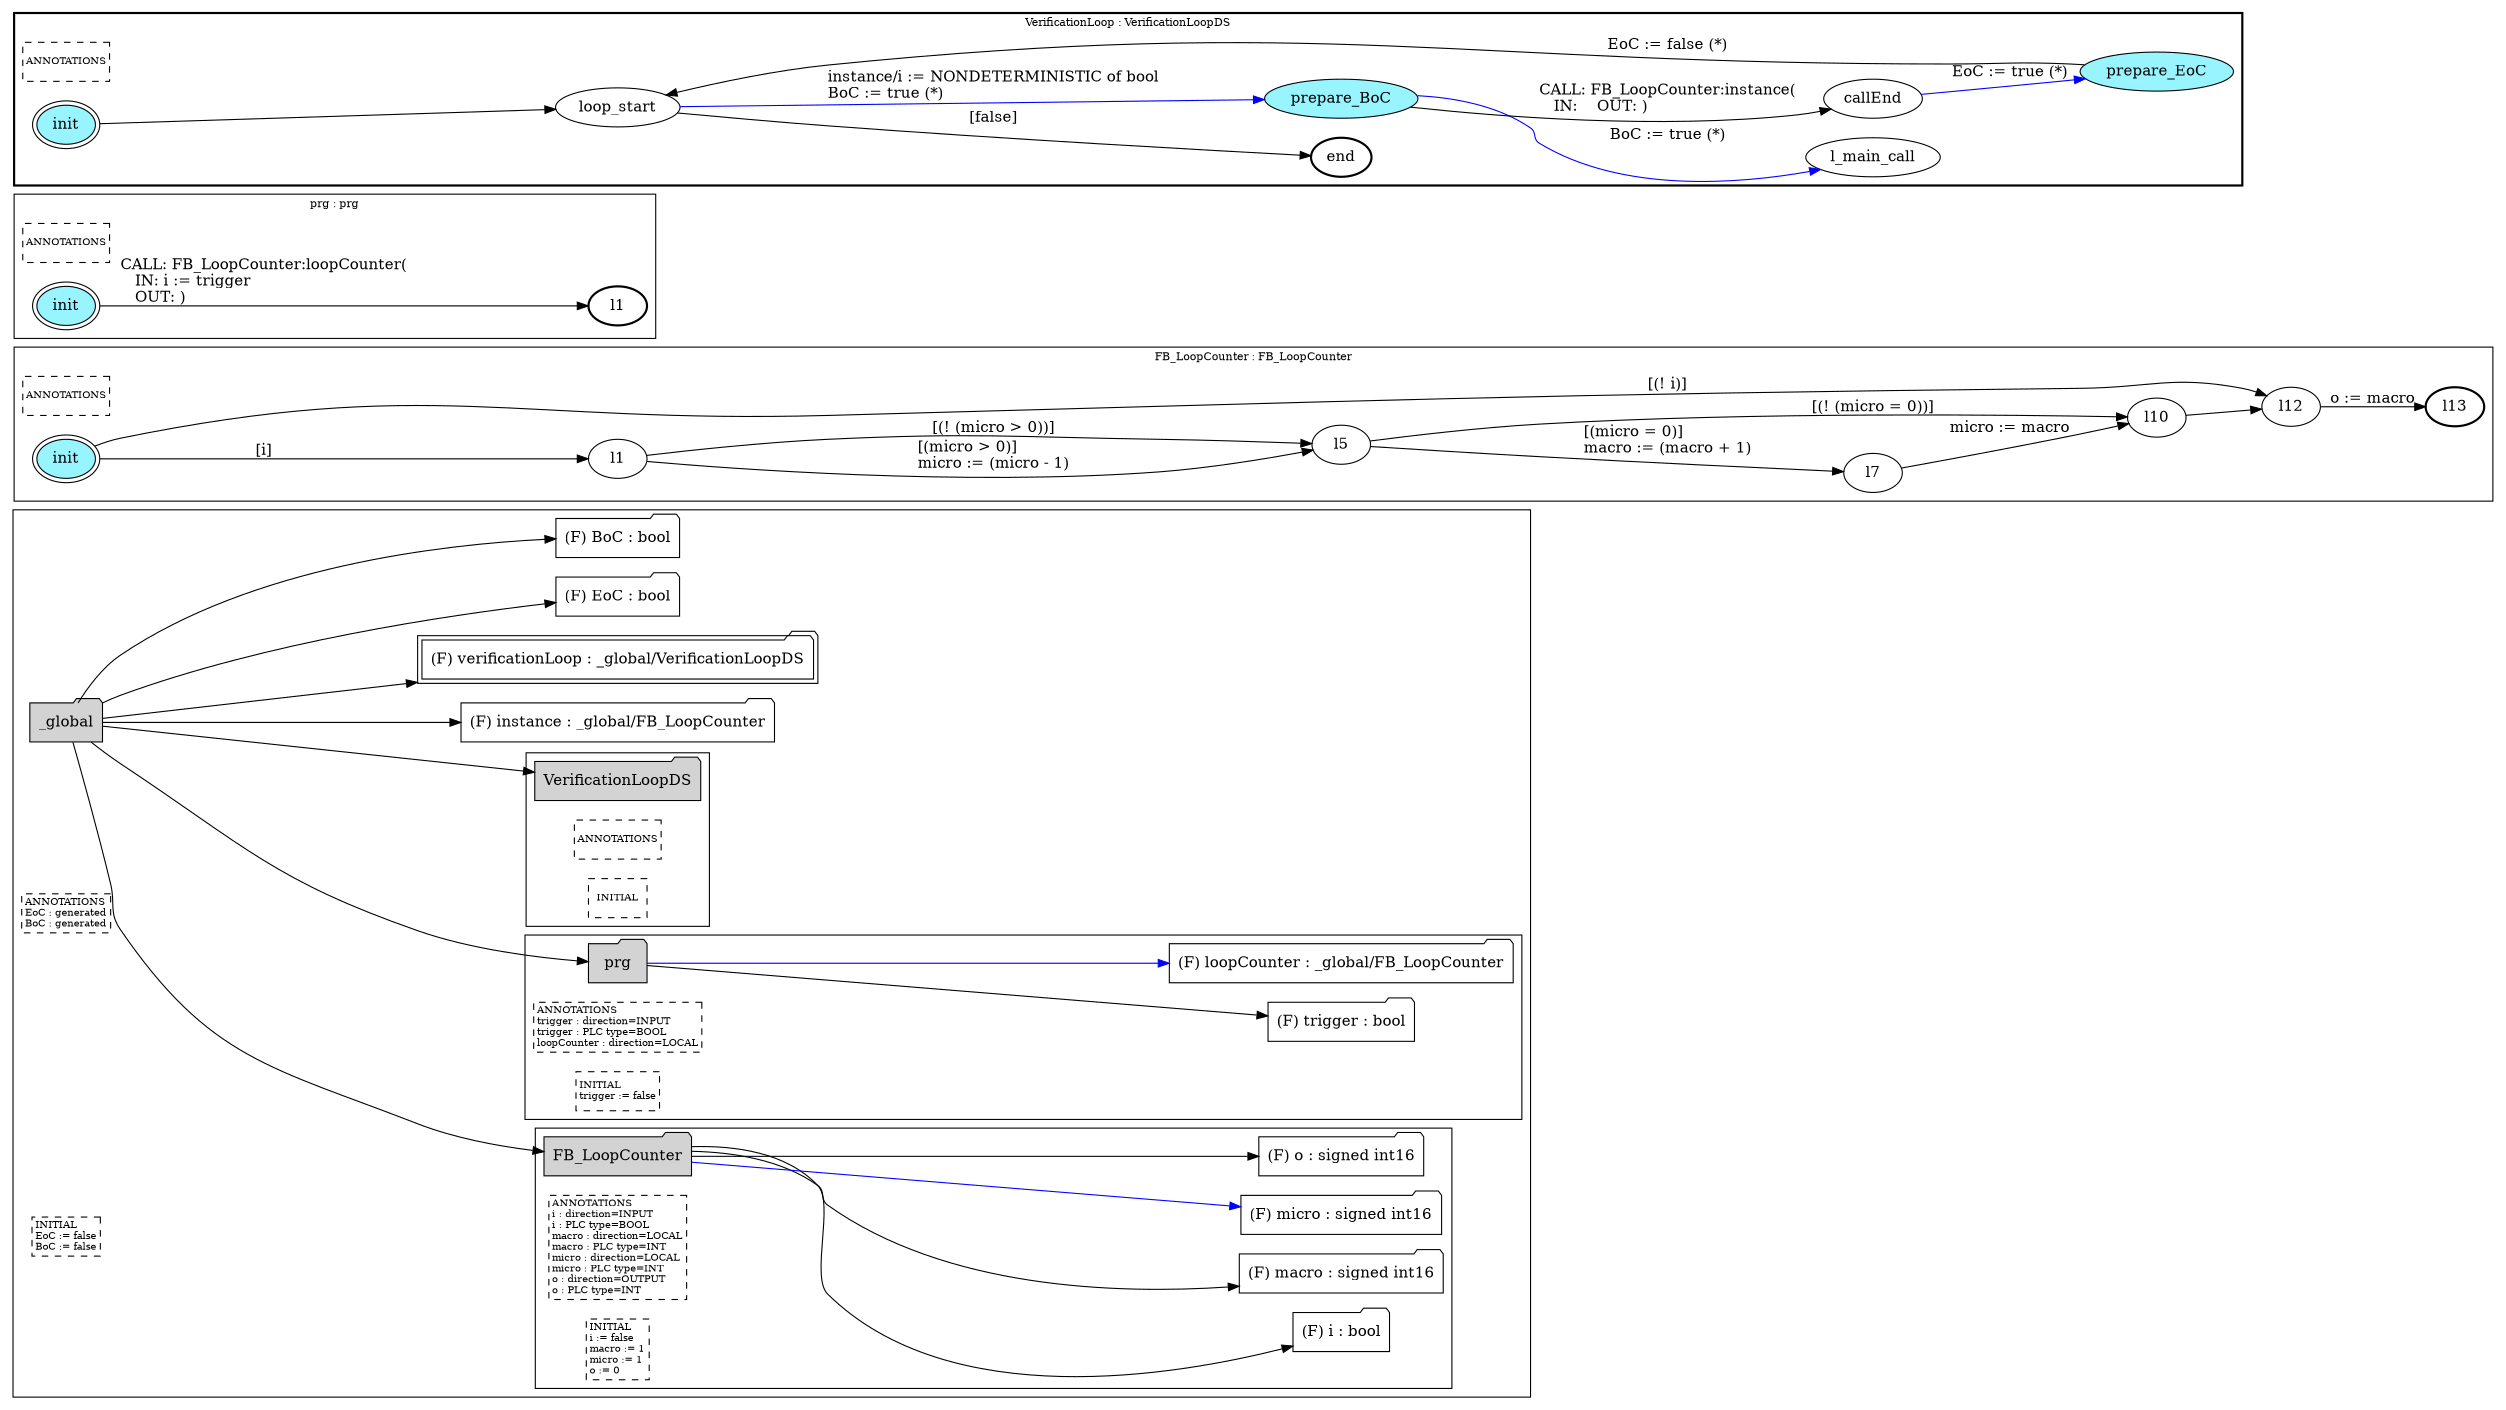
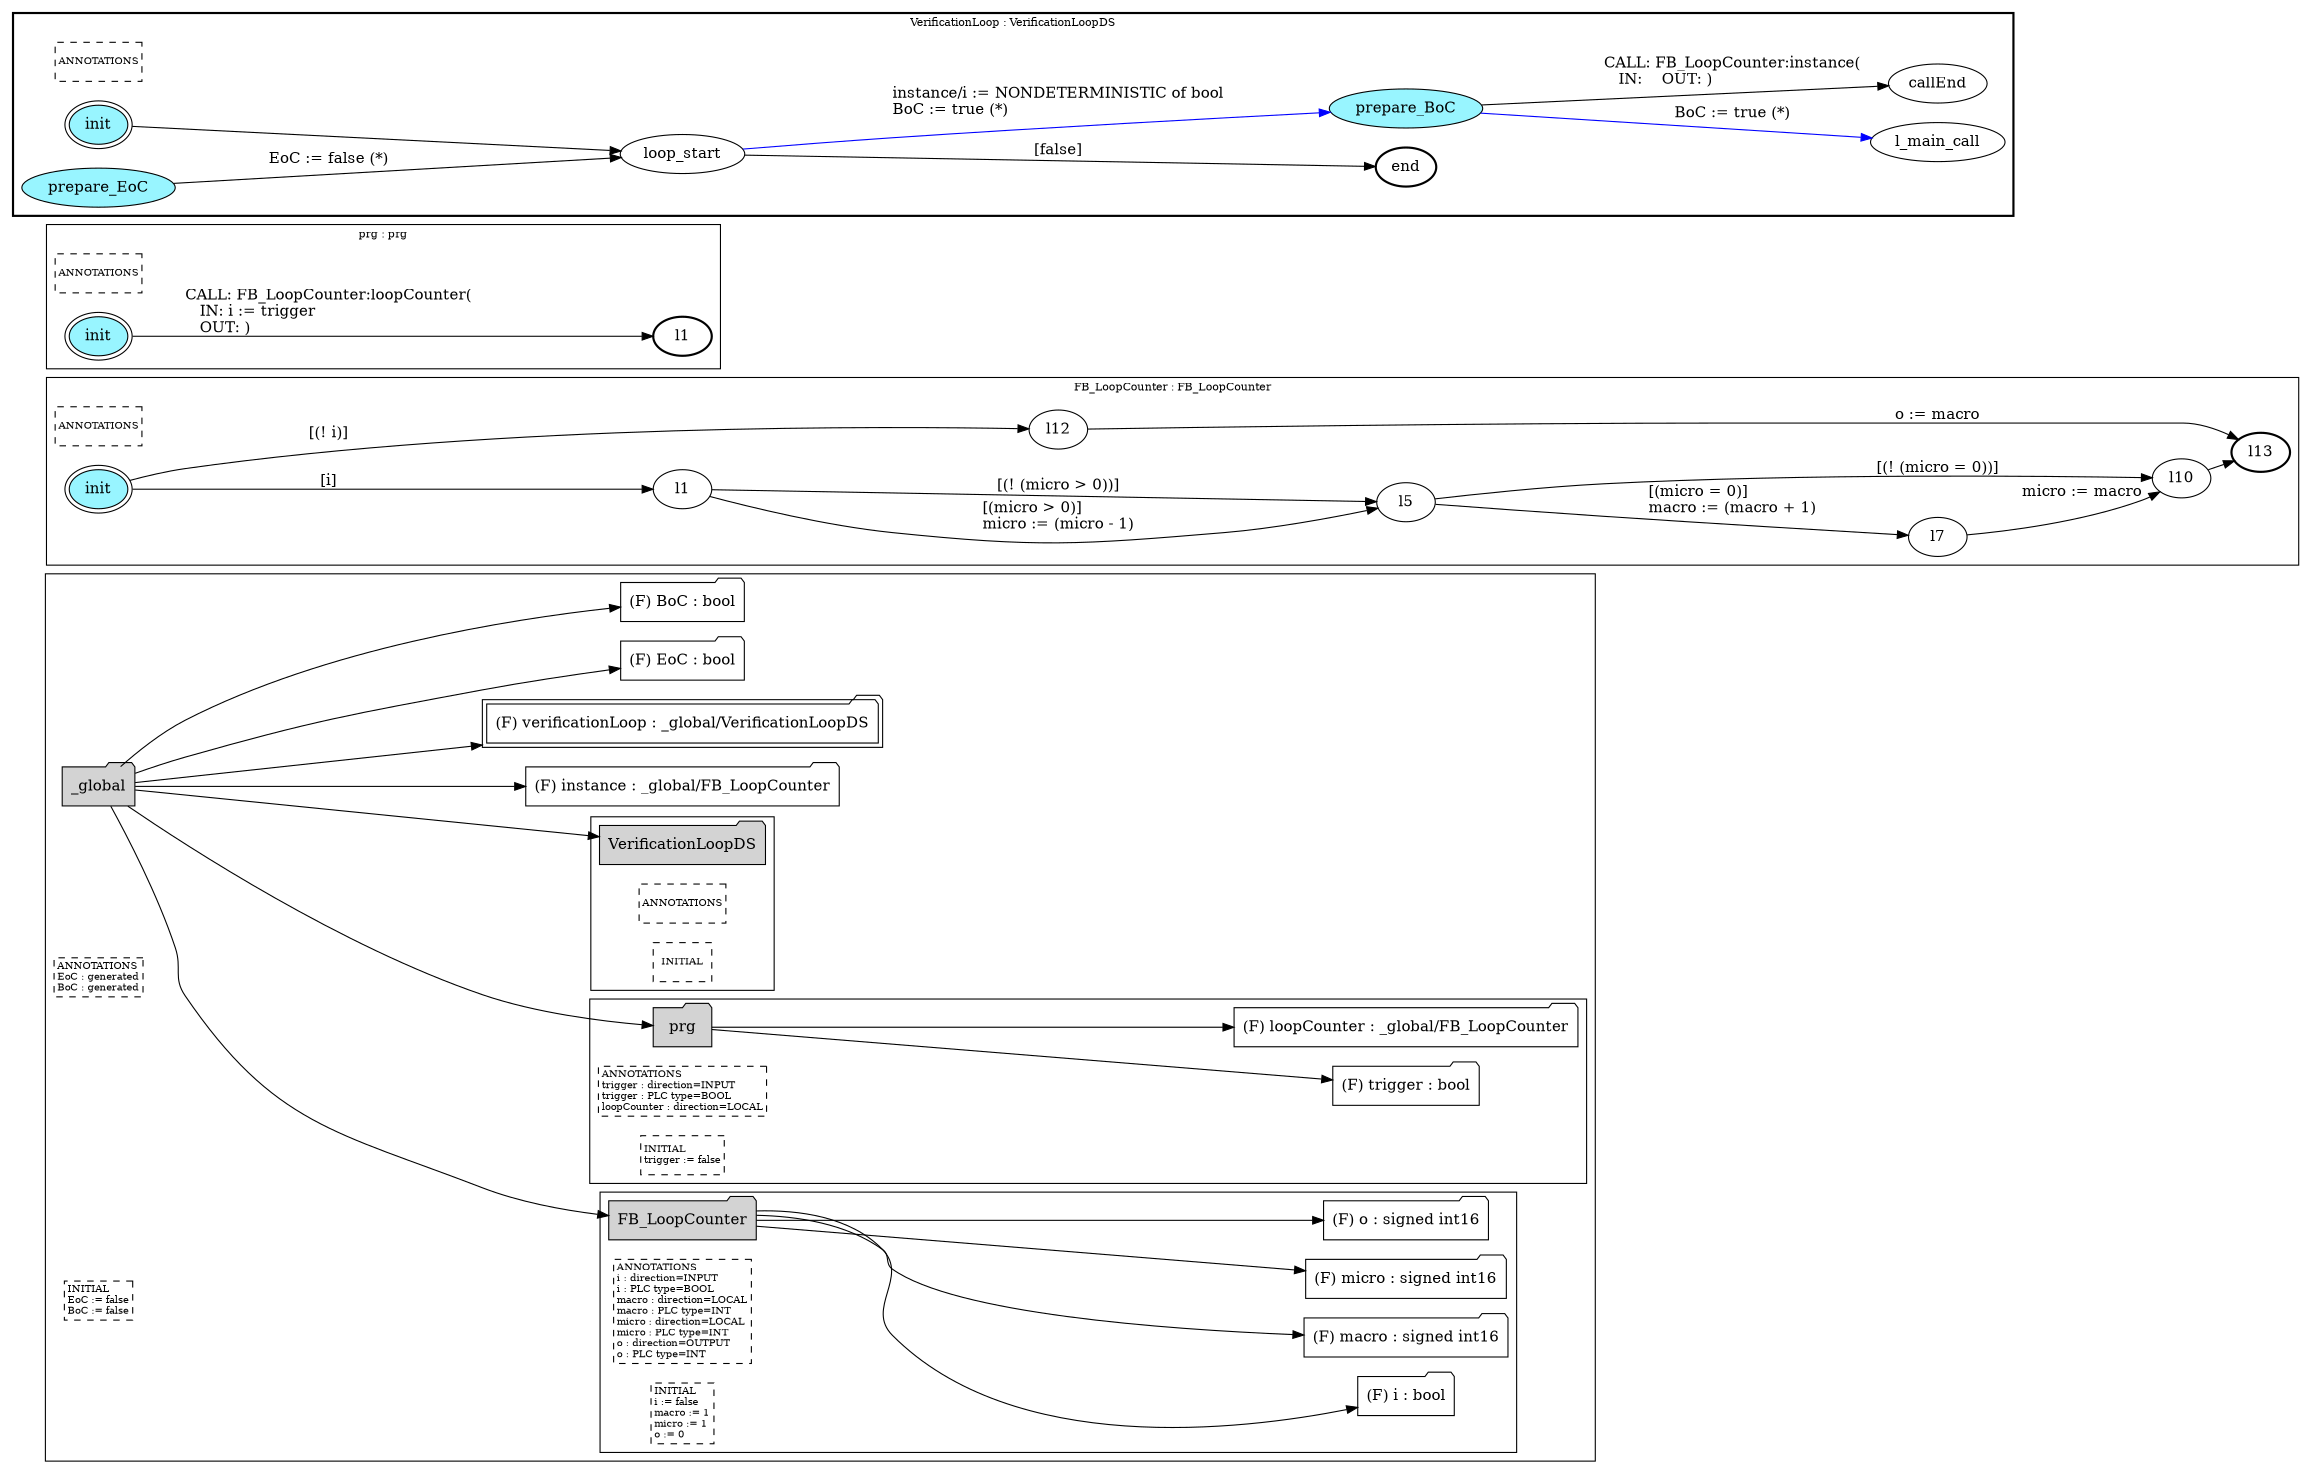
edge "callEnd" -> "prepare_EoC": removed, label "EoC := true (*)"
edge "l10" -> "l12": now "l10" -> "l13"
edge "prg" -> "(F) loopCounter : _global/FB_LoopCounter": color blue -> black
edge "FB_LoopCounter" -> "(F) micro : signed int16": color blue -> black
